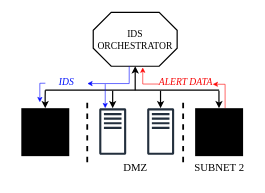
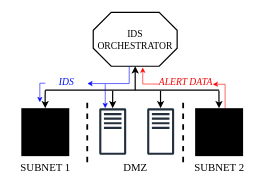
node "SUBNET 1": added
